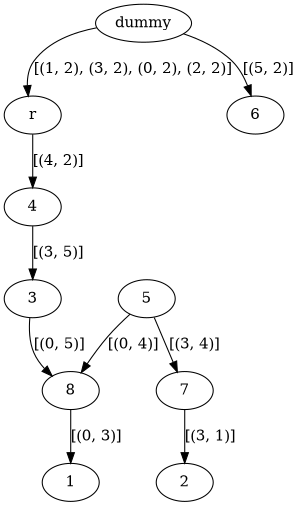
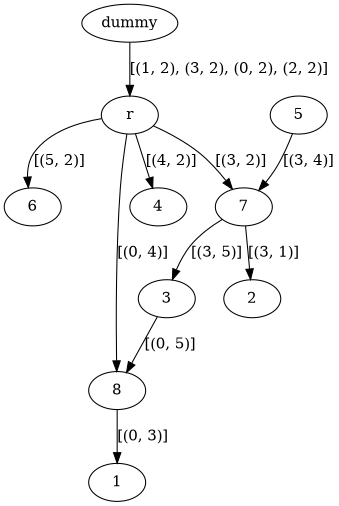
edge "dummy" -> "6": now "r" -> "6"
edge "r" -> "7": added, label "[(3, 2)]"
edge "4" -> "3": now "7" -> "3"
edge "5" -> "8": now "r" -> "8"
